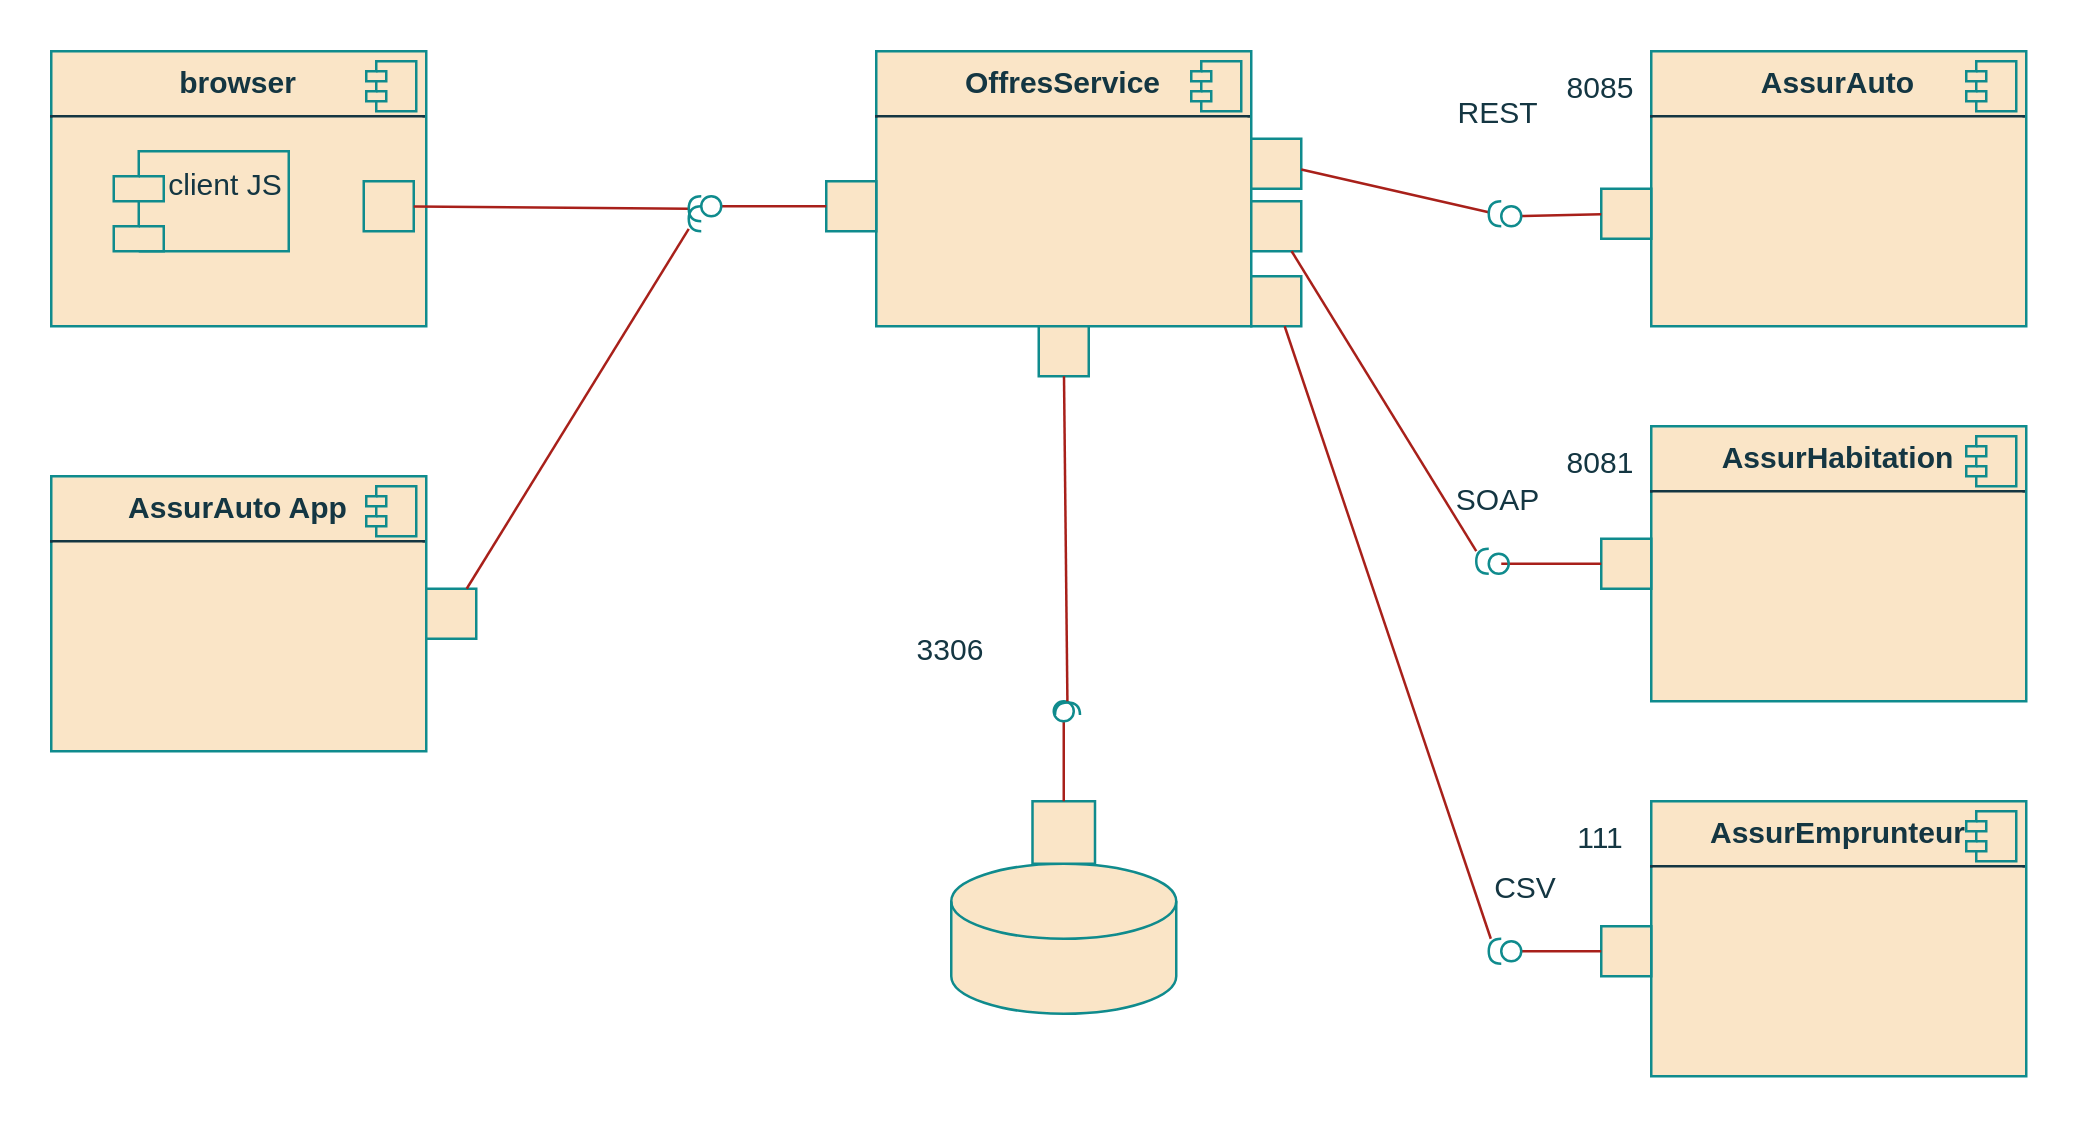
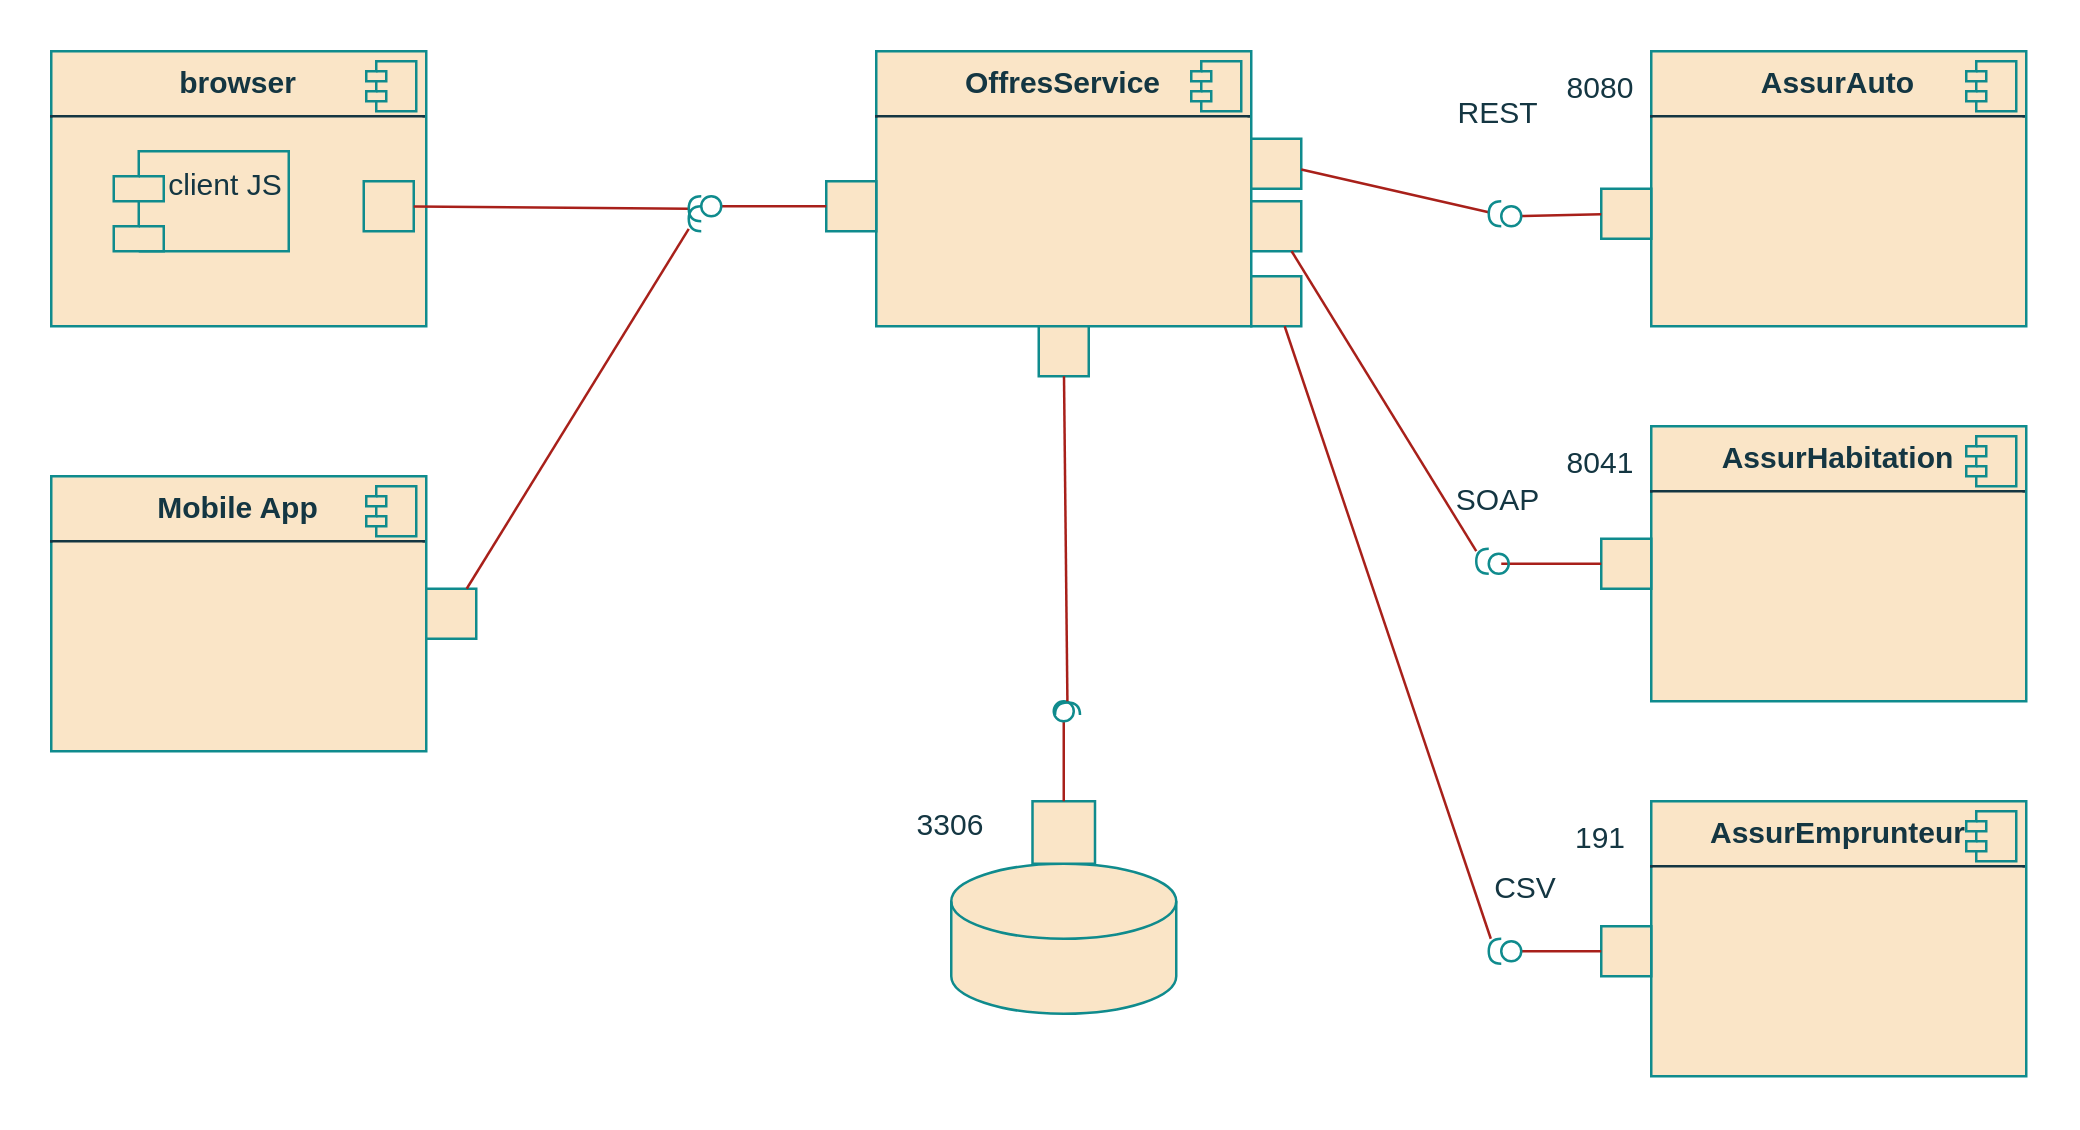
node "8085": label "8085" -> "8080"
node "8081": label "8081" -> "8041"
node "AssurAuto App": label "AssurAuto App" -> "Mobile App"
node "3306": moved (951, 651) -> (951, 826)
node "111": label "111" -> "191"
